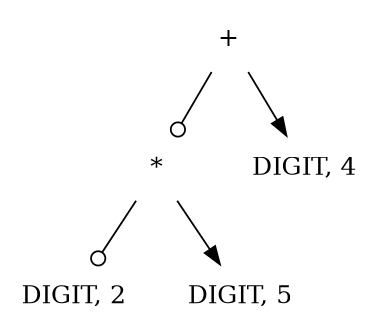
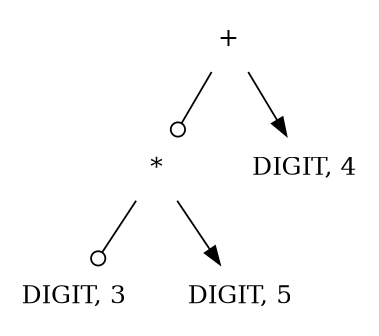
node "DIGIT, 2": label "DIGIT, 2" -> "DIGIT, 3"
